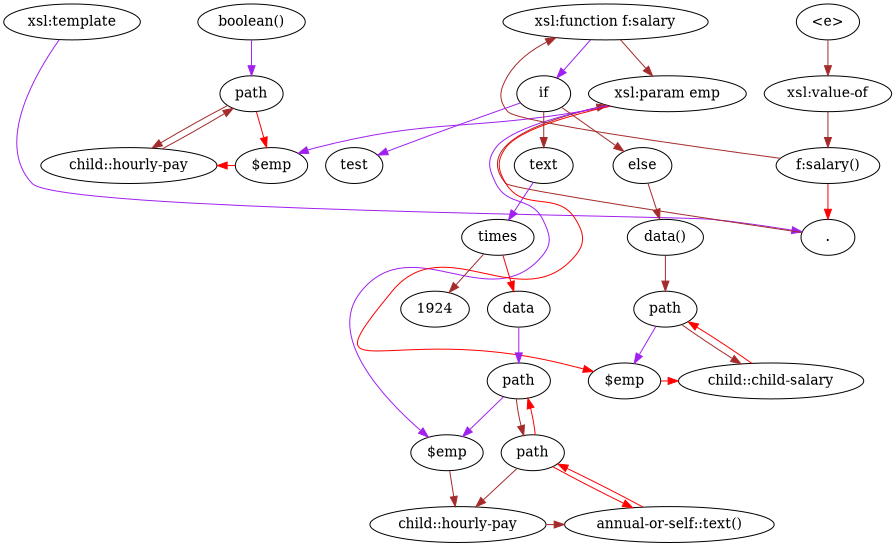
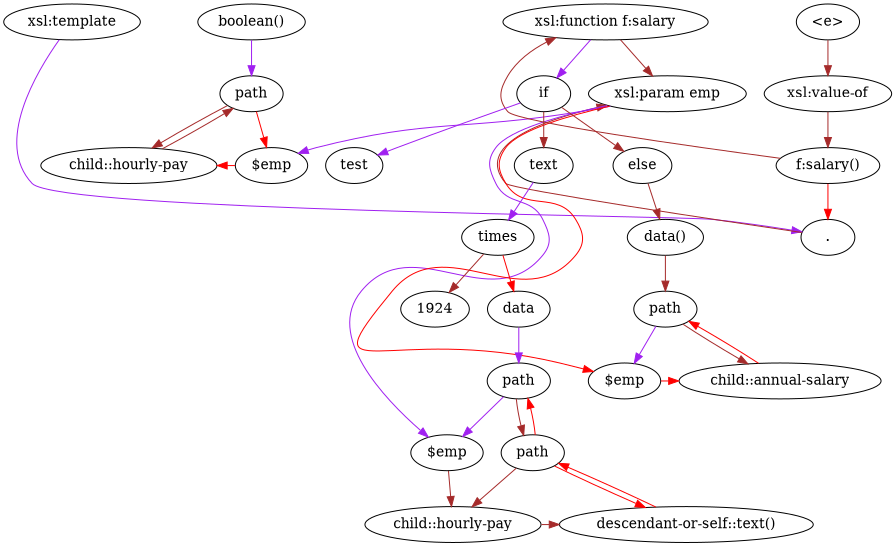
node "child::child-salary": label "child::child-salary" -> "child::annual-salary"
node "annual-or-self::text()": label "annual-or-self::text()" -> "descendant-or-self::text()"
